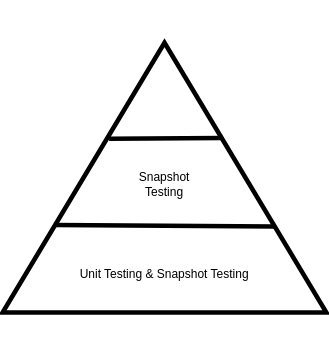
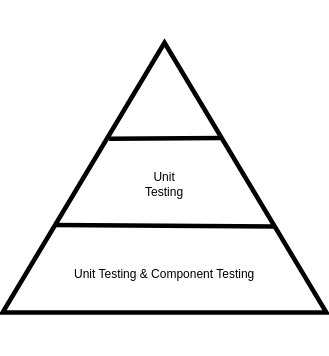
node "Snapshot Testing": label "Snapshot Testing" -> "Unit Testing"
node "Unit Testing & Snapshot Testing": label "Unit Testing & Snapshot Testing" -> "Unit Testing & Component Testing"
